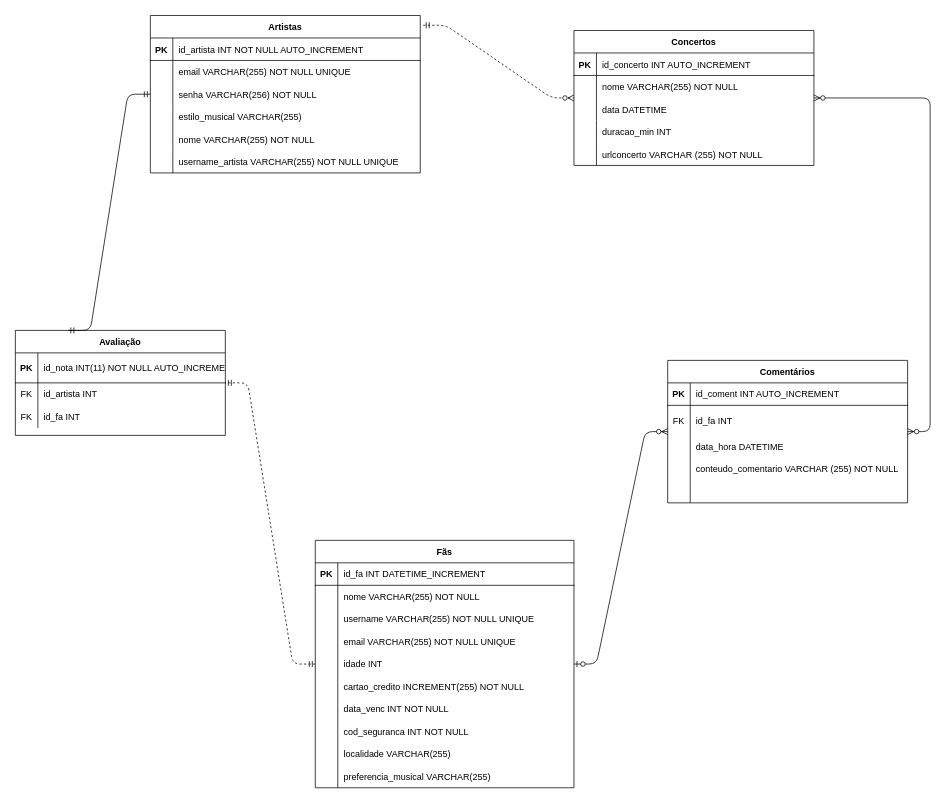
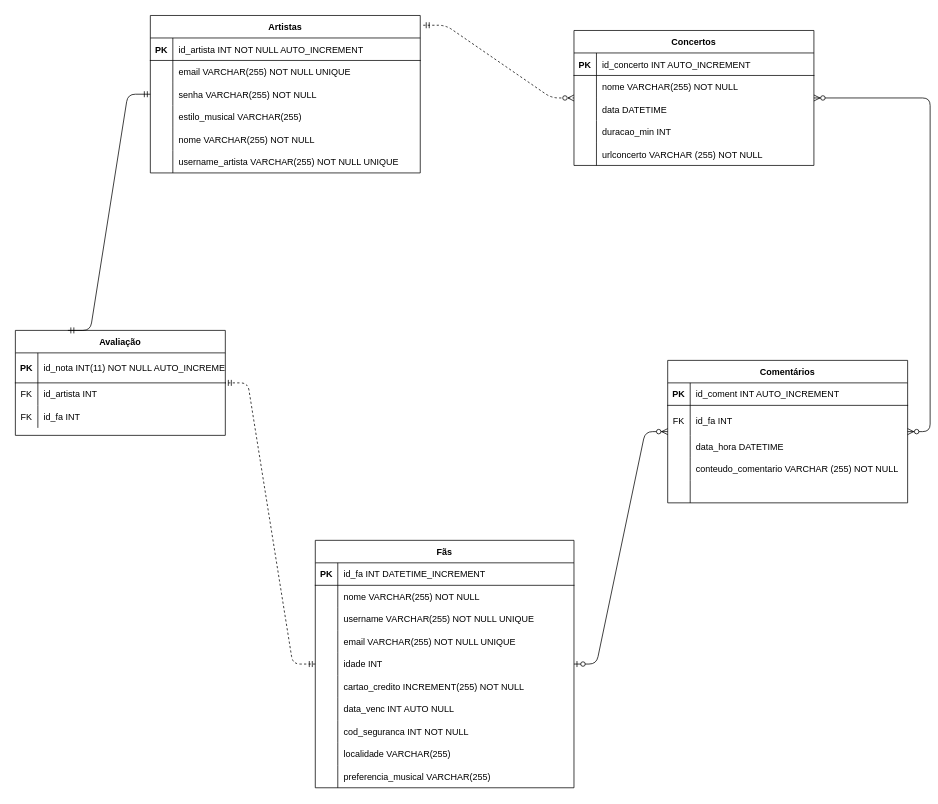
node "senha VARCHAR(256) NOT NULL": label "senha VARCHAR(256) NOT NULL" -> "senha VARCHAR(255) NOT NULL"
node "data_venc INT NOT NULL": label "data_venc INT NOT NULL" -> "data_venc INT AUTO NULL"
